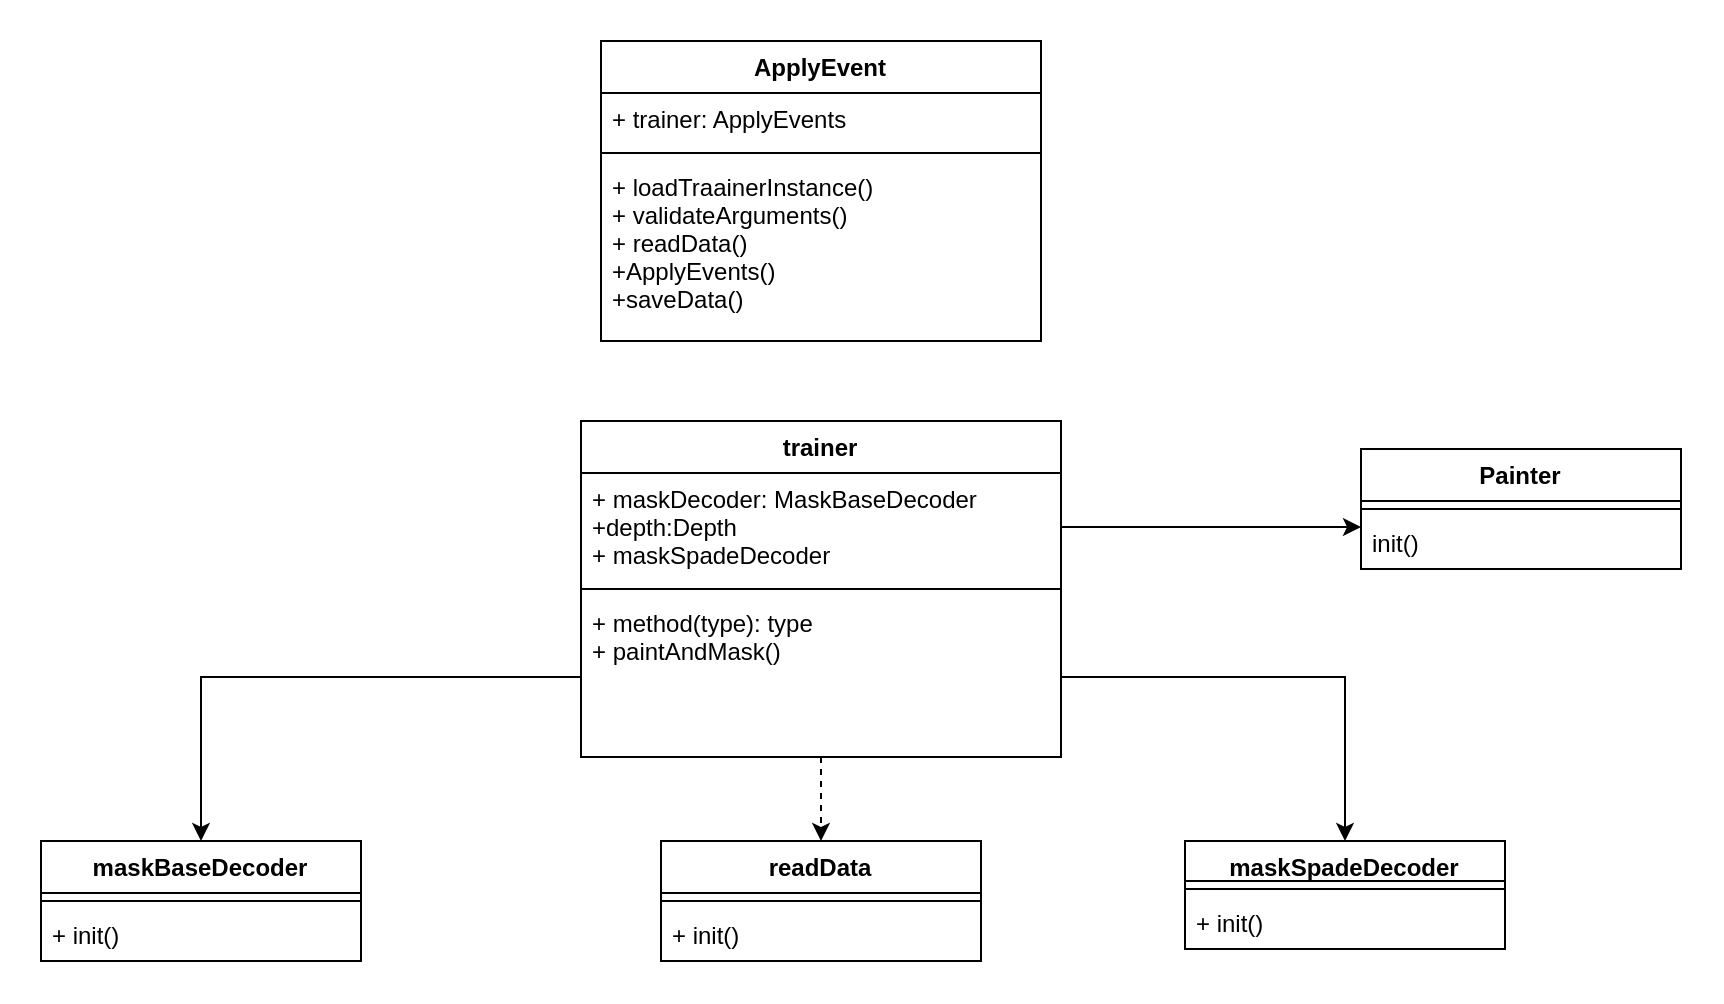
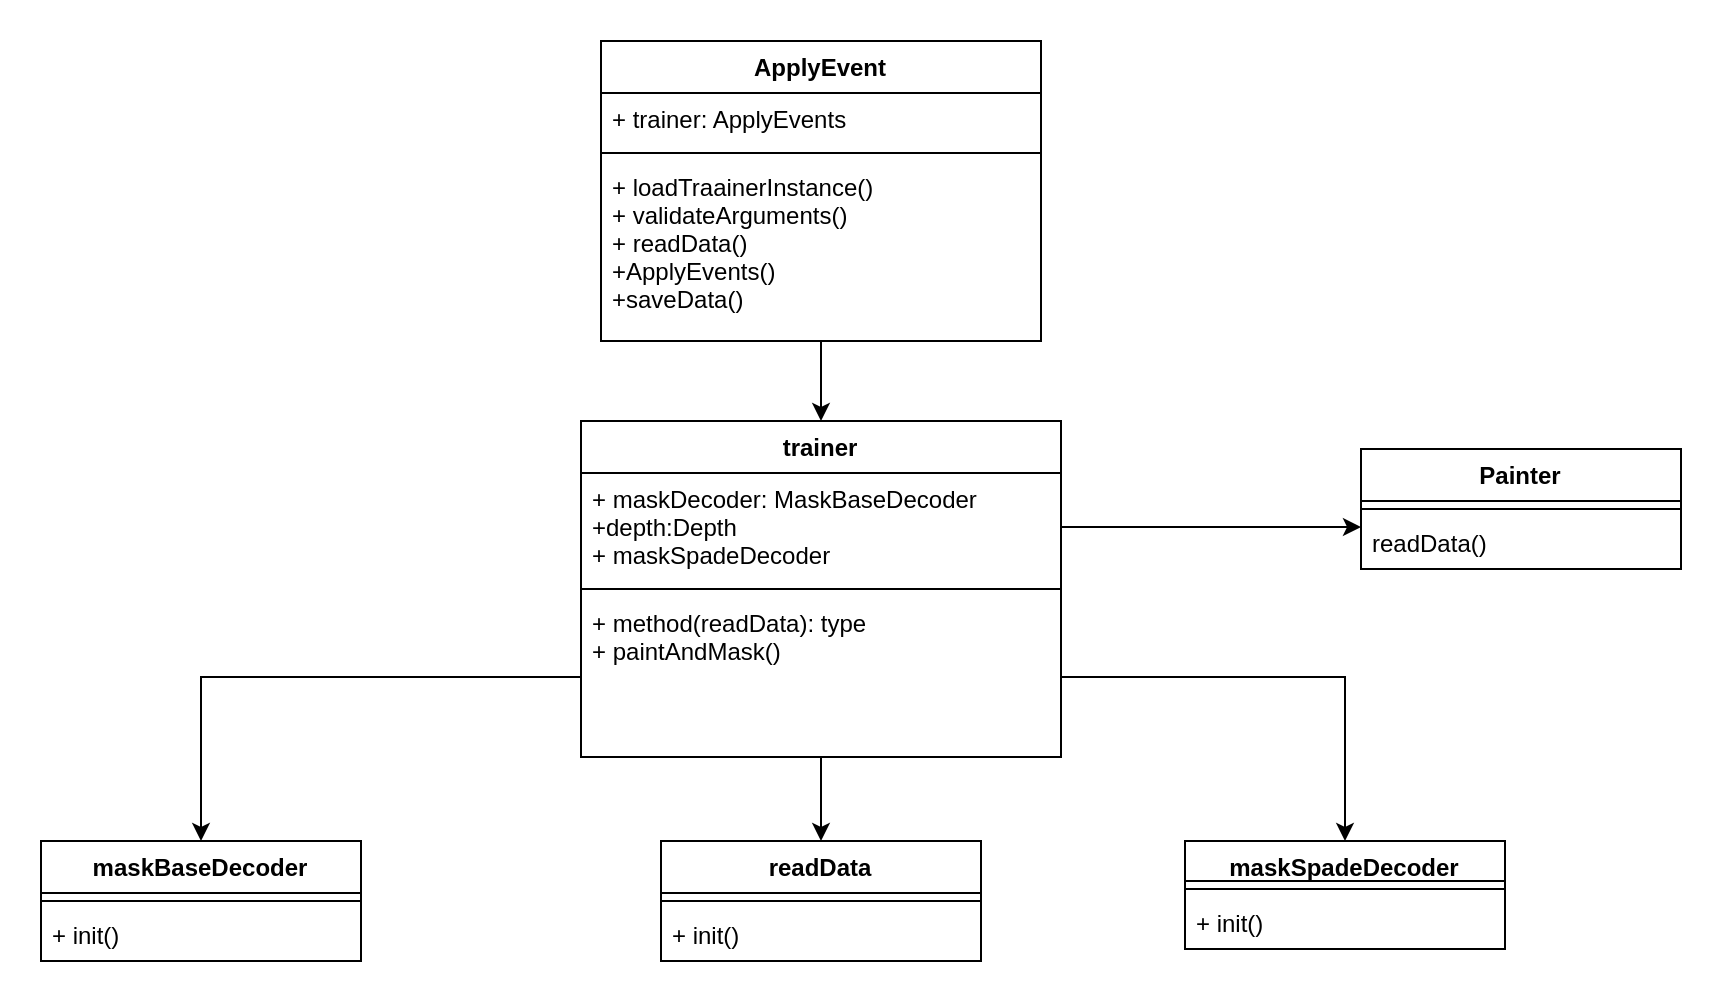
edge "ApplyEvent" -> "trainer": added
node "init()": label "init()" -> "readData()"
node "+ method(type): type + paintAndMask()": label "+ method(type): type + paintAndMask()" -> "+ method(readData): type + paintAndMask()"
edge "trainer" -> "readData": style dashed -> solid
